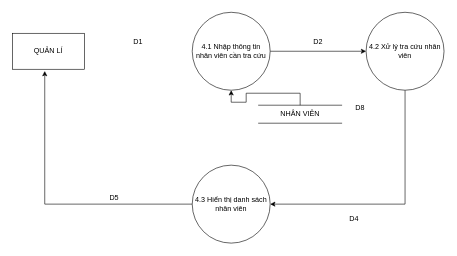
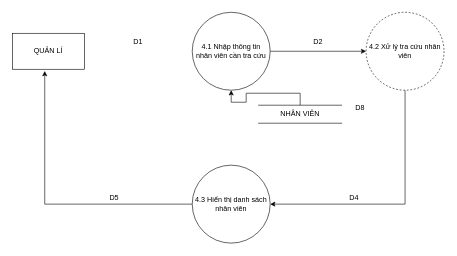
node "4.2 Xử lý tra cứu nhân viên": style solid -> dashed
node "D4": moved (354, 219) -> (354, 198)
